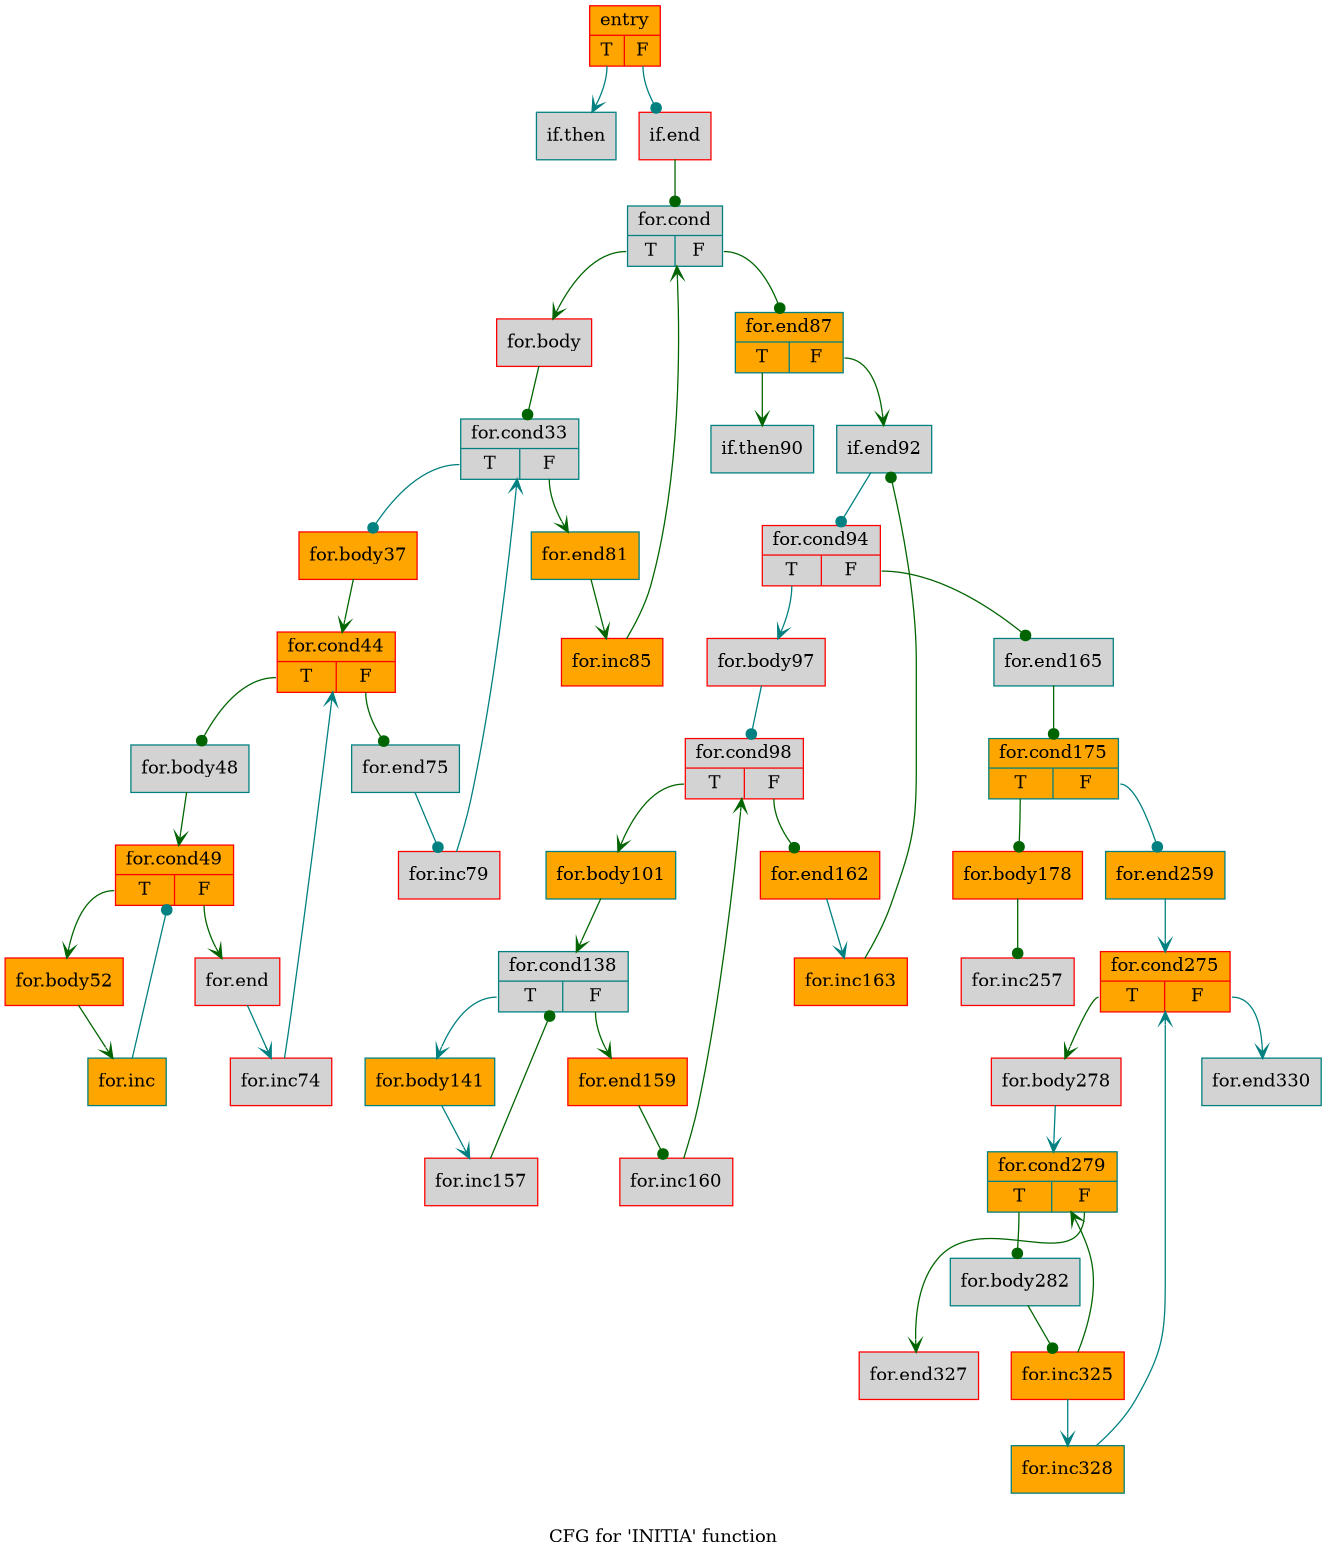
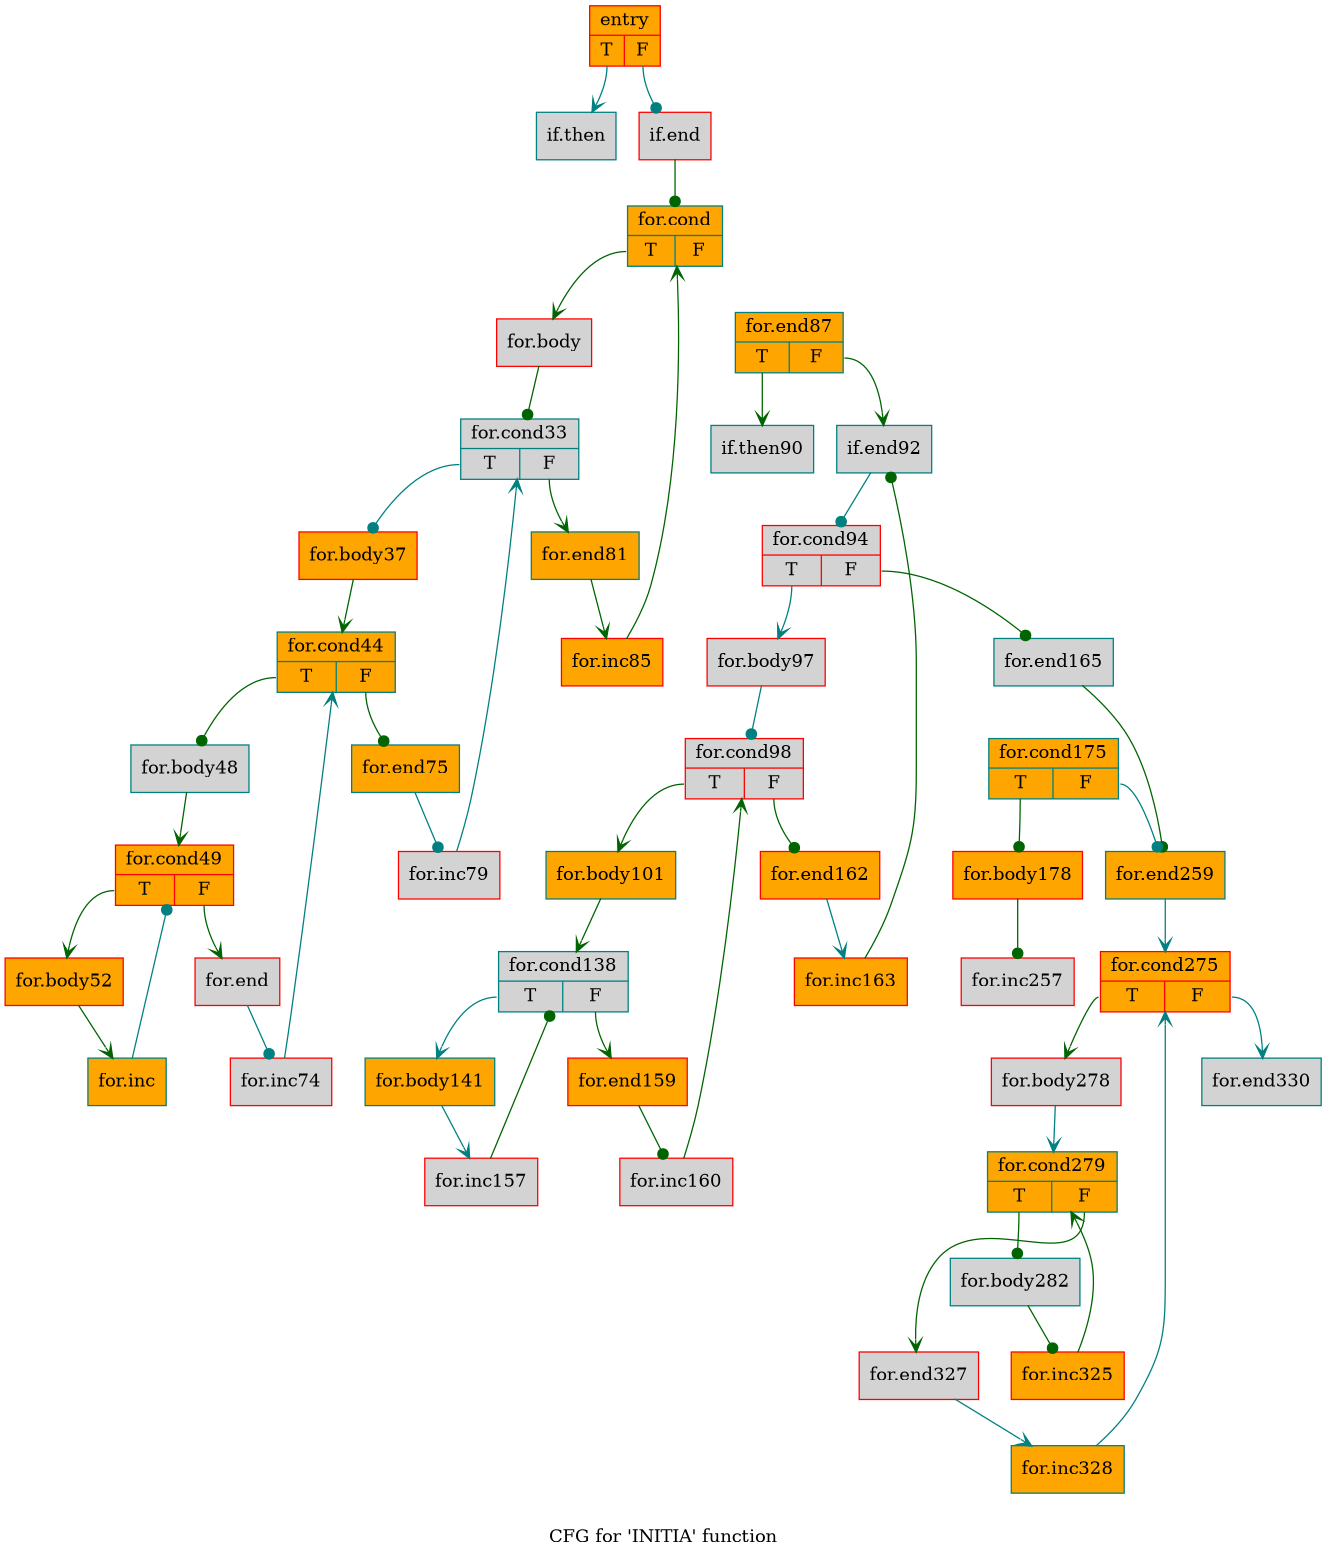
node "for.cond": fillcolor lightgrey -> orange
edge "for.cond" -> "for.end87": removed
node "for.cond44": color red -> teal
edge "for.end165" -> "for.cond175": now "for.end165" -> "for.end259"
node "for.end75": fillcolor lightgrey -> orange
edge "for.end" -> "for.inc74": arrowhead vee -> dot
edge "for.inc325" -> "for.inc328": now "for.end327" -> "for.inc328"
